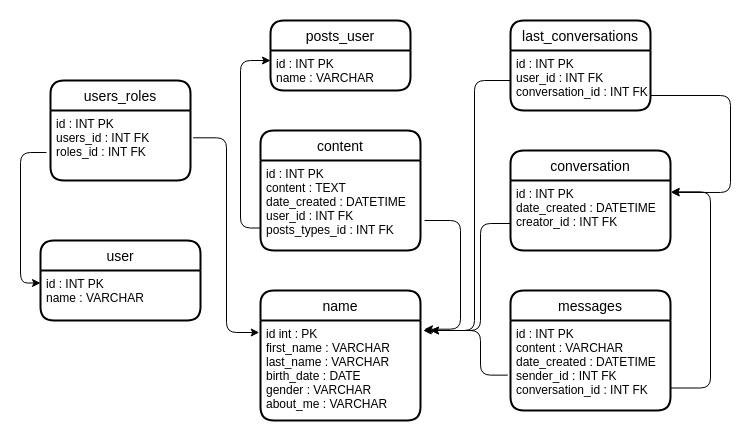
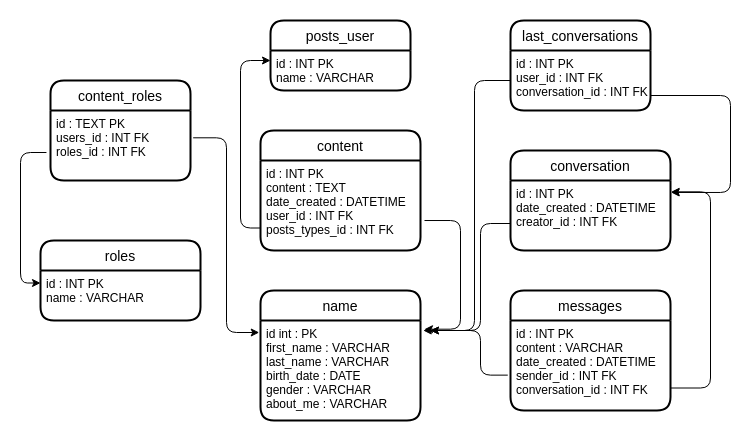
node "users_roles": label "users_roles" -> "content_roles"
node "id : INT PK users_id : INT FK roles_id : INT FK": label "id : INT PK users_id : INT FK roles_id : INT FK" -> "id : TEXT PK users_id : INT FK roles_id : INT FK"
node "user": label "user" -> "roles"
